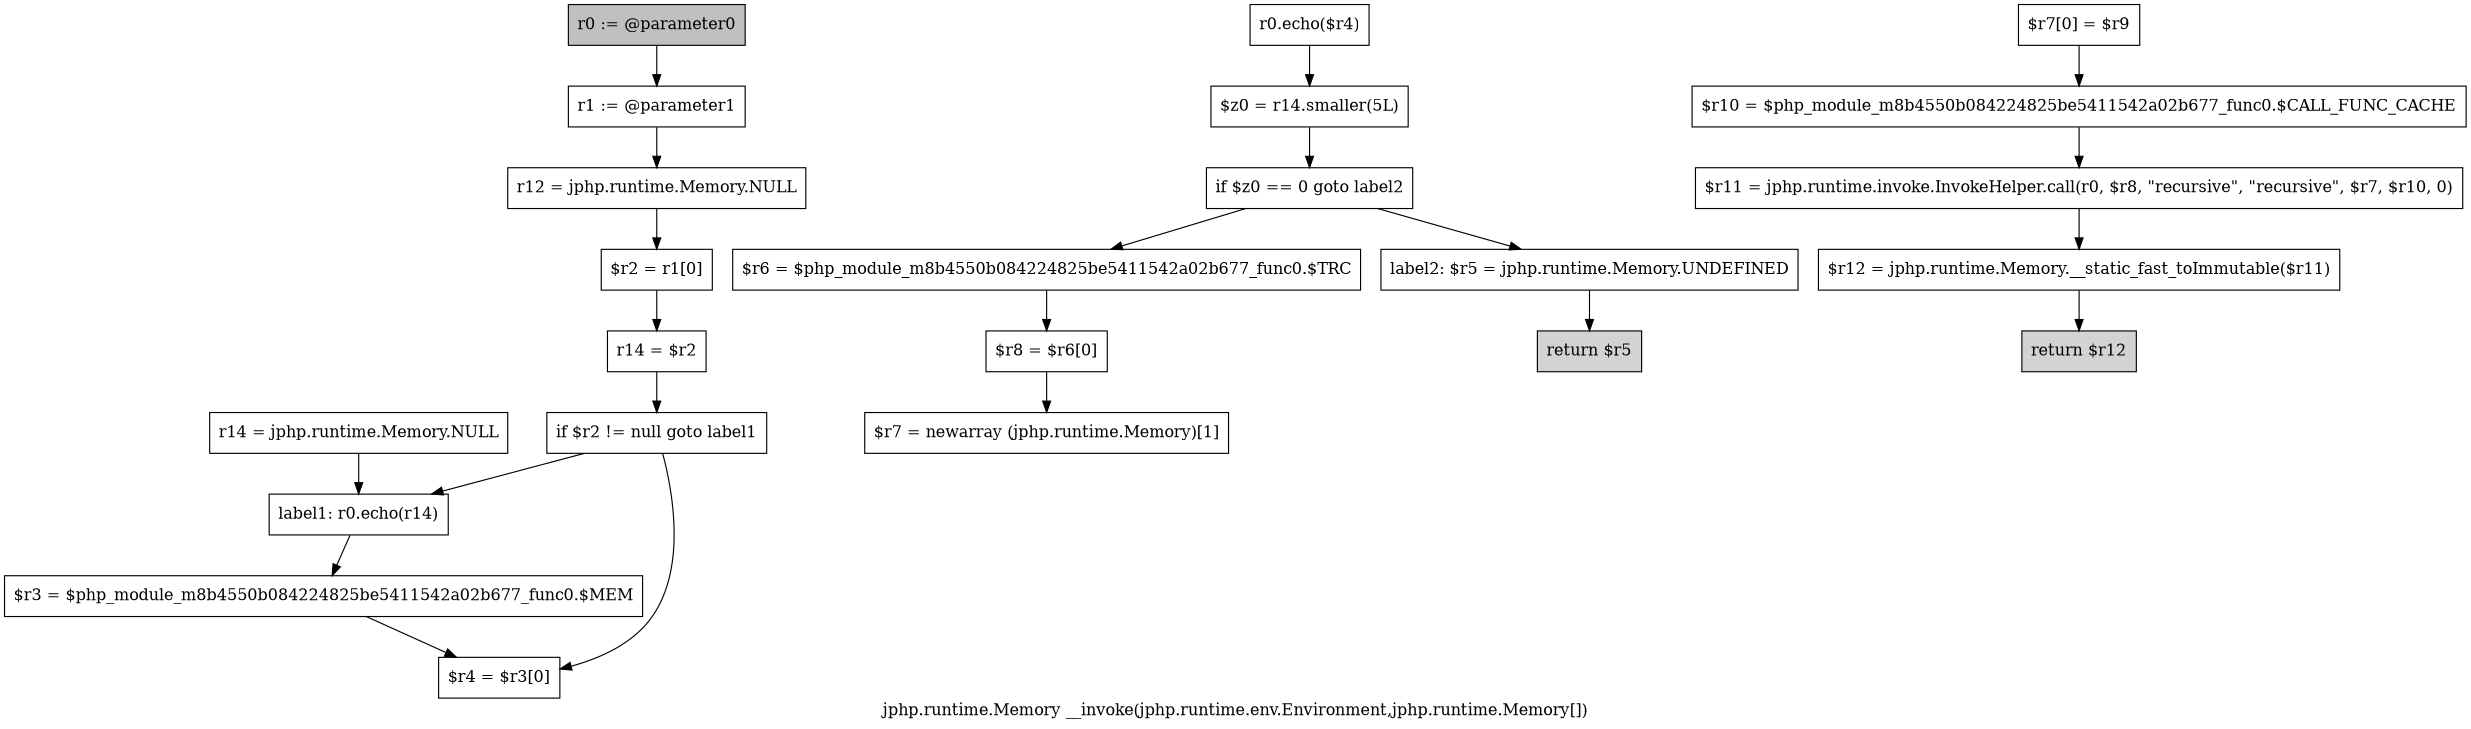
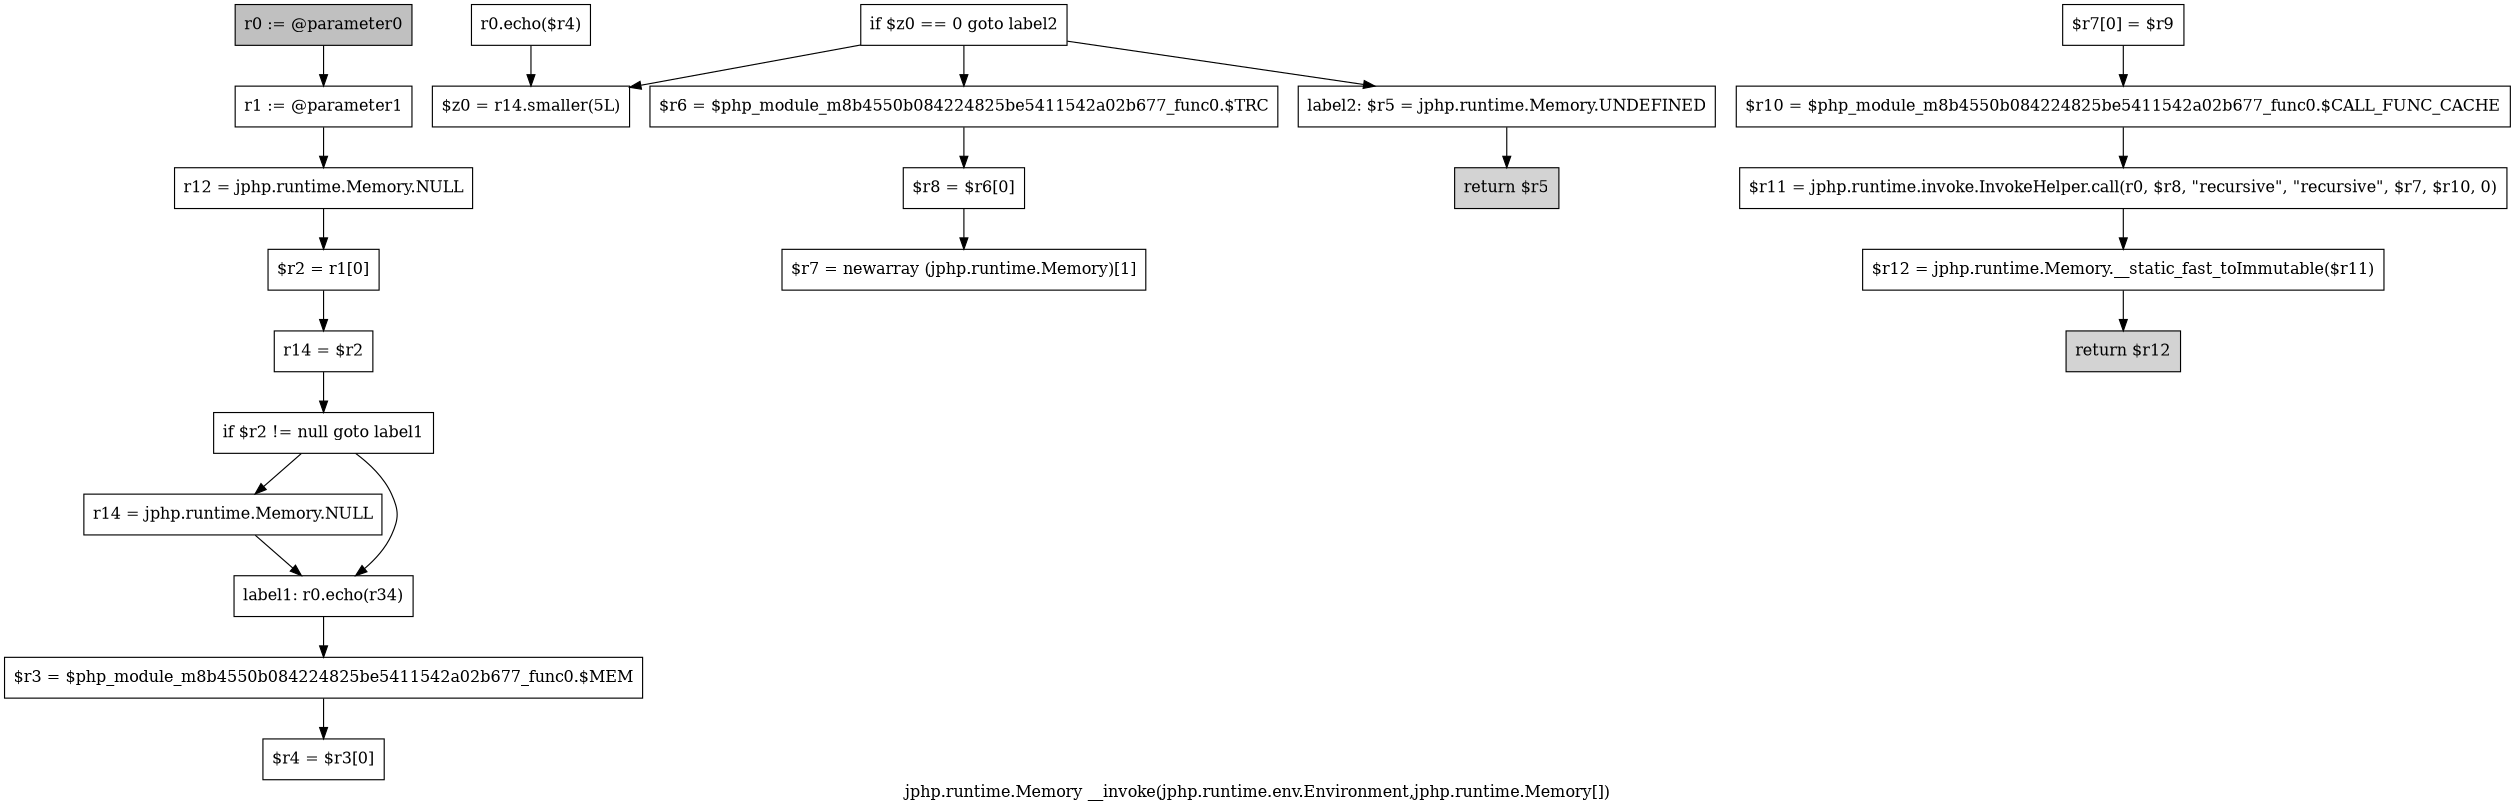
edge "$z0 = r14.smaller(5L)" -> "if $z0 == 0 goto label2": reversed
node "label1: r0.echo(r14)": label "label1: r0.echo(r14)" -> "label1: r0.echo(r34)"
edge "if $r2 != null goto label1" -> "$r4 = $r3[0]": now "if $r2 != null goto label1" -> "r14 = jphp.runtime.Memory.NULL"
